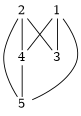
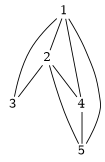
edge "1" -- "2": added
